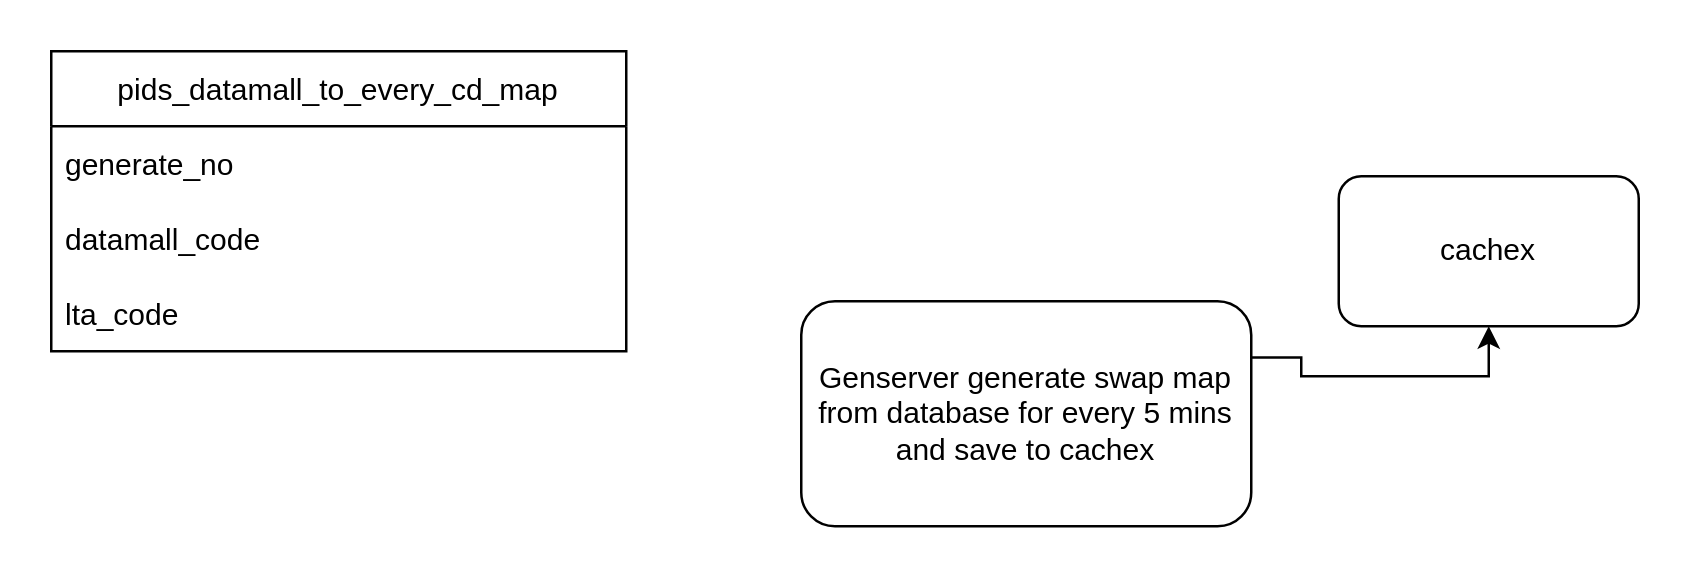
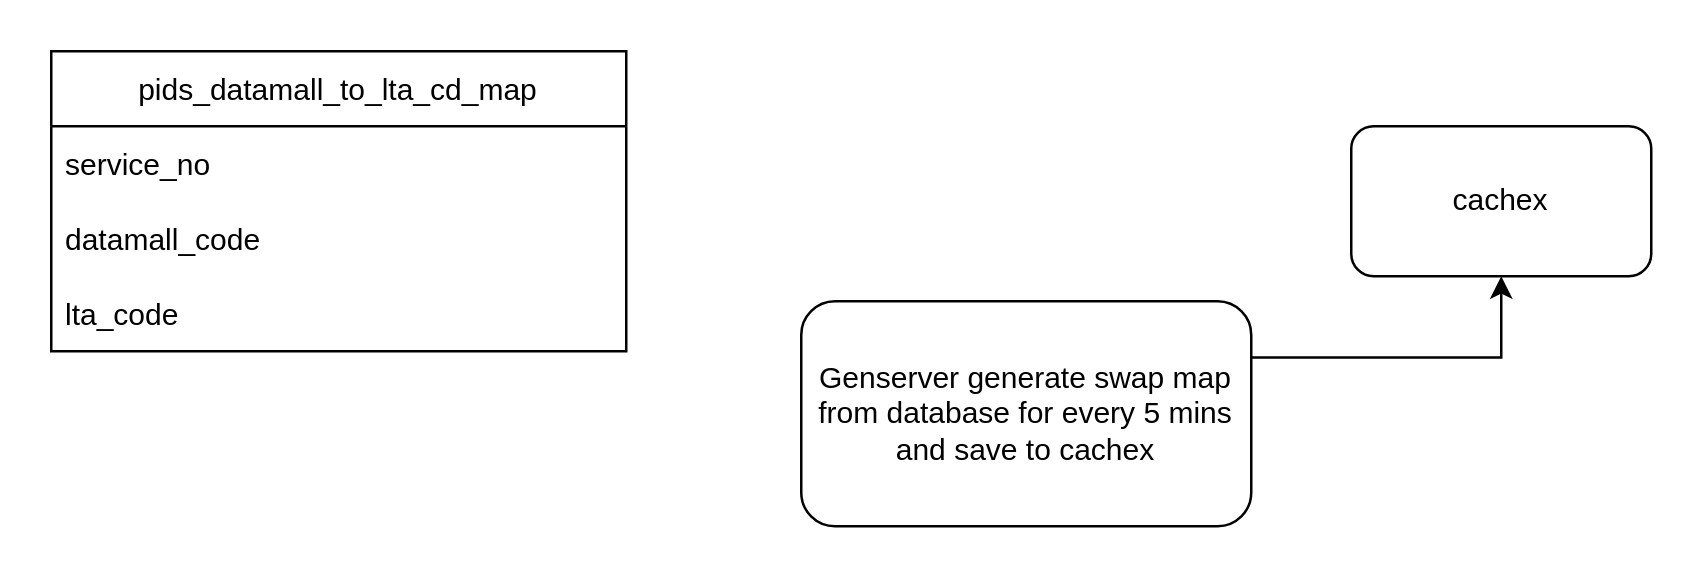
node "pids_datamall_to_every_cd_map": label "pids_datamall_to_every_cd_map" -> "pids_datamall_to_lta_cd_map"
node "generate_no": label "generate_no" -> "service_no"
node "cachex": moved (1489, 251) -> (1501, 201)
